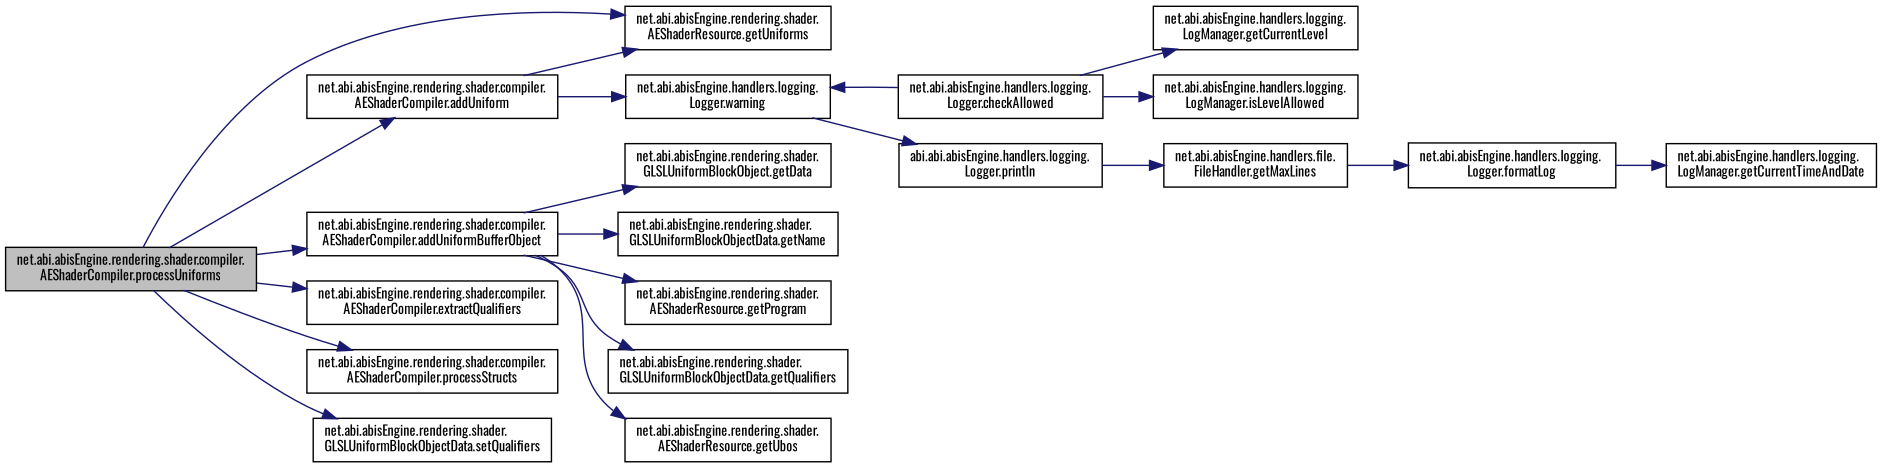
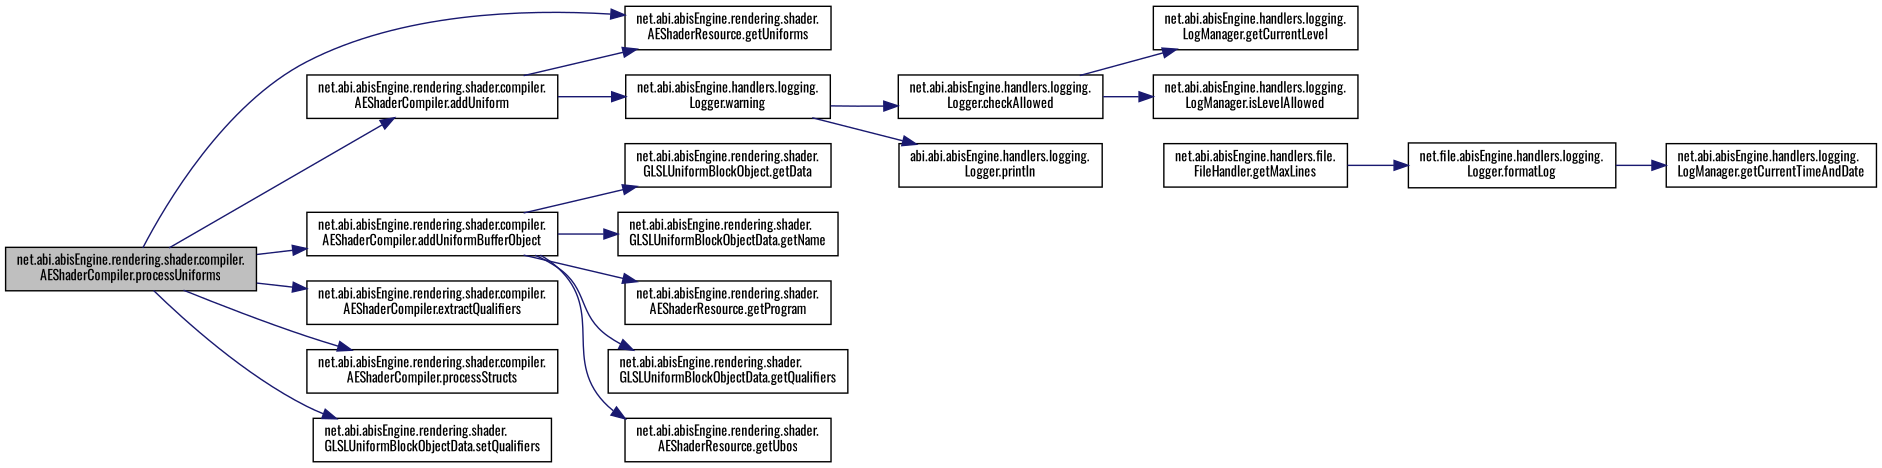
edge "net.abi.abisEngine.handlers.logging. Logger.checkAllowed" -> "net.abi.abisEngine.handlers.logging. Logger.warning": reversed
edge "abi.abi.abisEngine.handlers.logging. Logger.println" -> "net.abi.abisEngine.handlers.file. FileHandler.getMaxLines": removed
node "net.abi.abisEngine.handlers.logging. Logger.formatLog": label "net.abi.abisEngine.handlers.logging. Logger.formatLog" -> "net.file.abisEngine.handlers.logging. Logger.formatLog"
